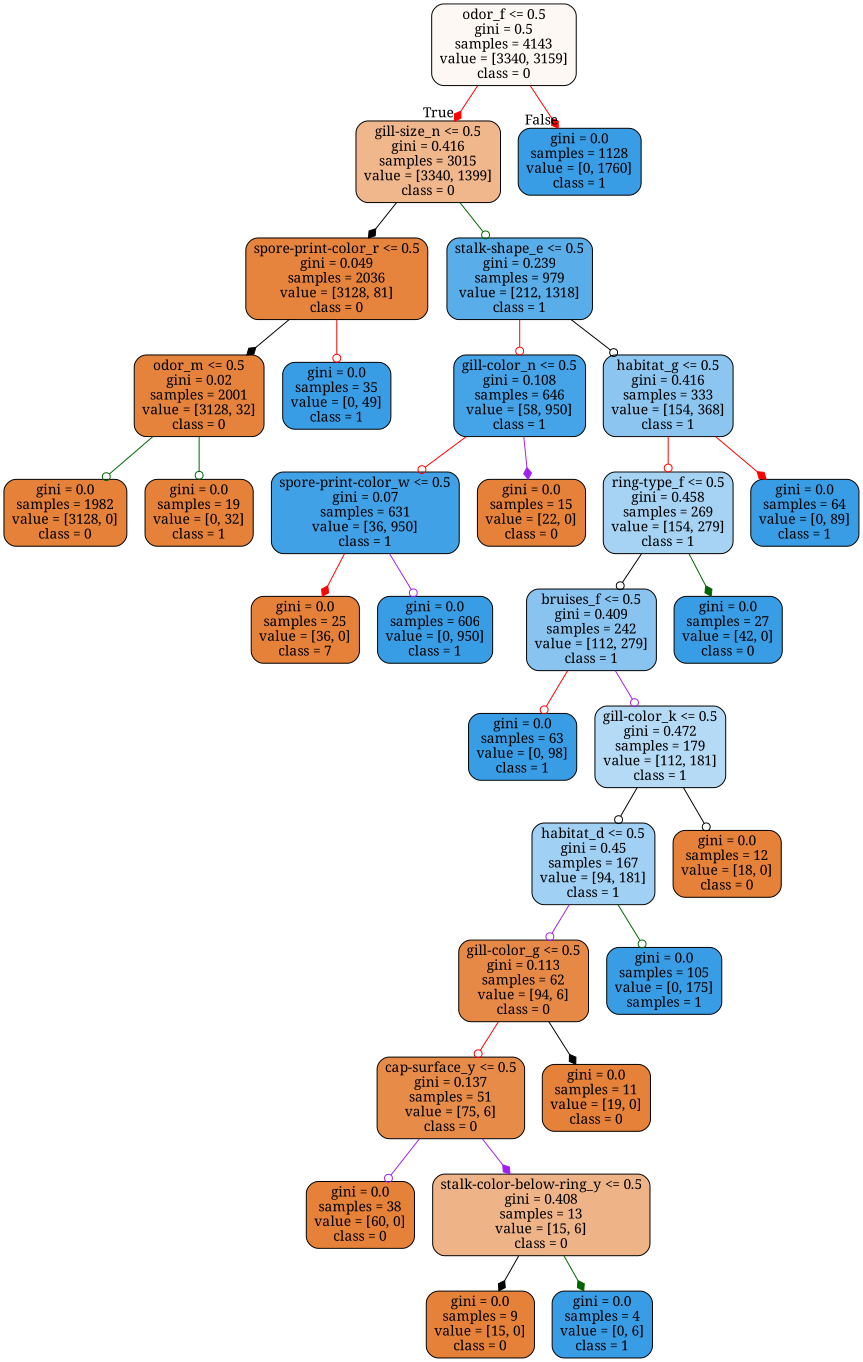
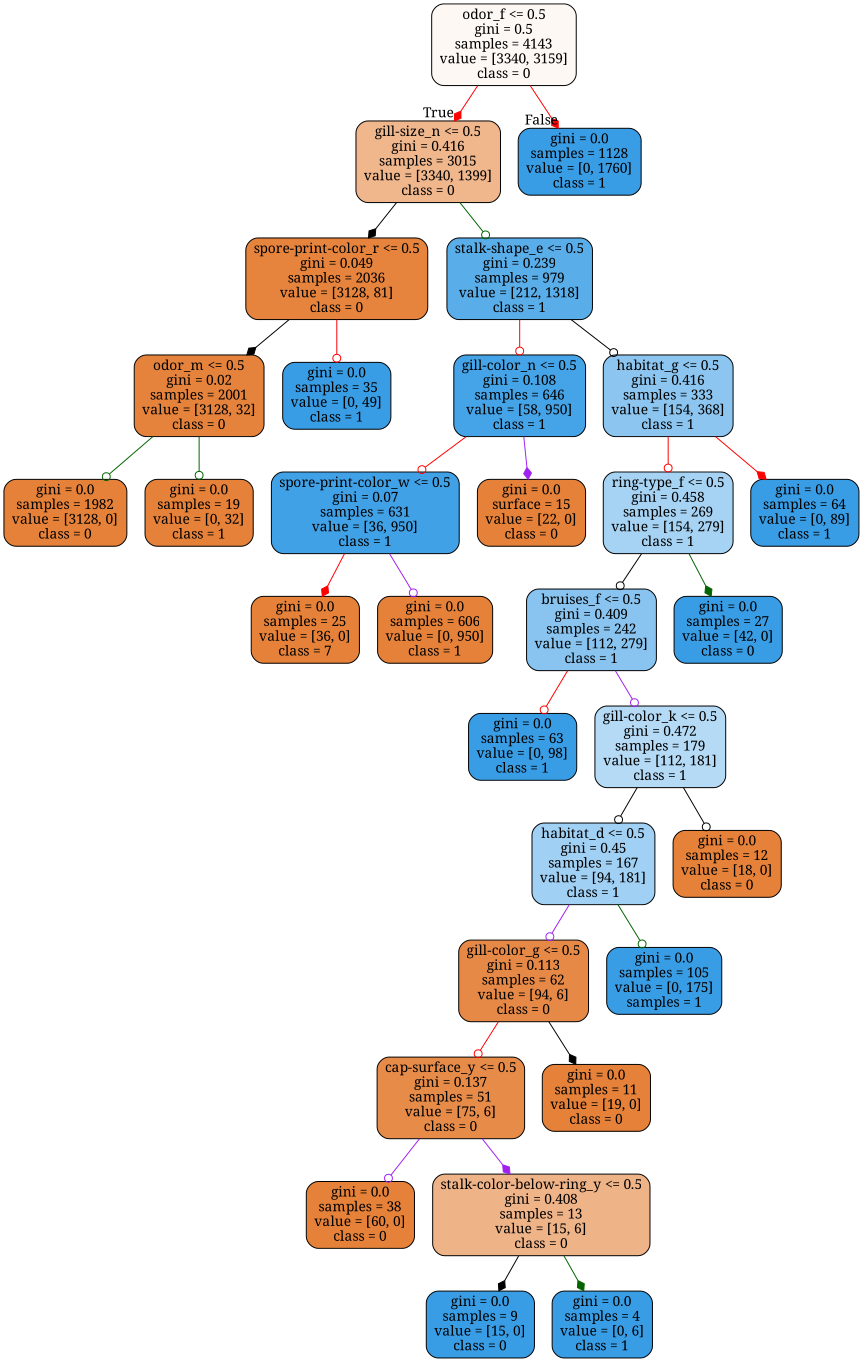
node "gini = 0.0 samples = 15 value = [22, 0] class = 0": label "gini = 0.0 samples = 15 value = [22, 0] class = 0" -> "gini = 0.0 surface = 15 value = [22, 0] class = 0"
node "gini = 0.0 samples = 606 value = [0, 950] class = 1": fillcolor #399de5 -> #e58139
node "gini = 0.0 samples = 9 value = [15, 0] class = 0": fillcolor #e58139 -> #399de5
